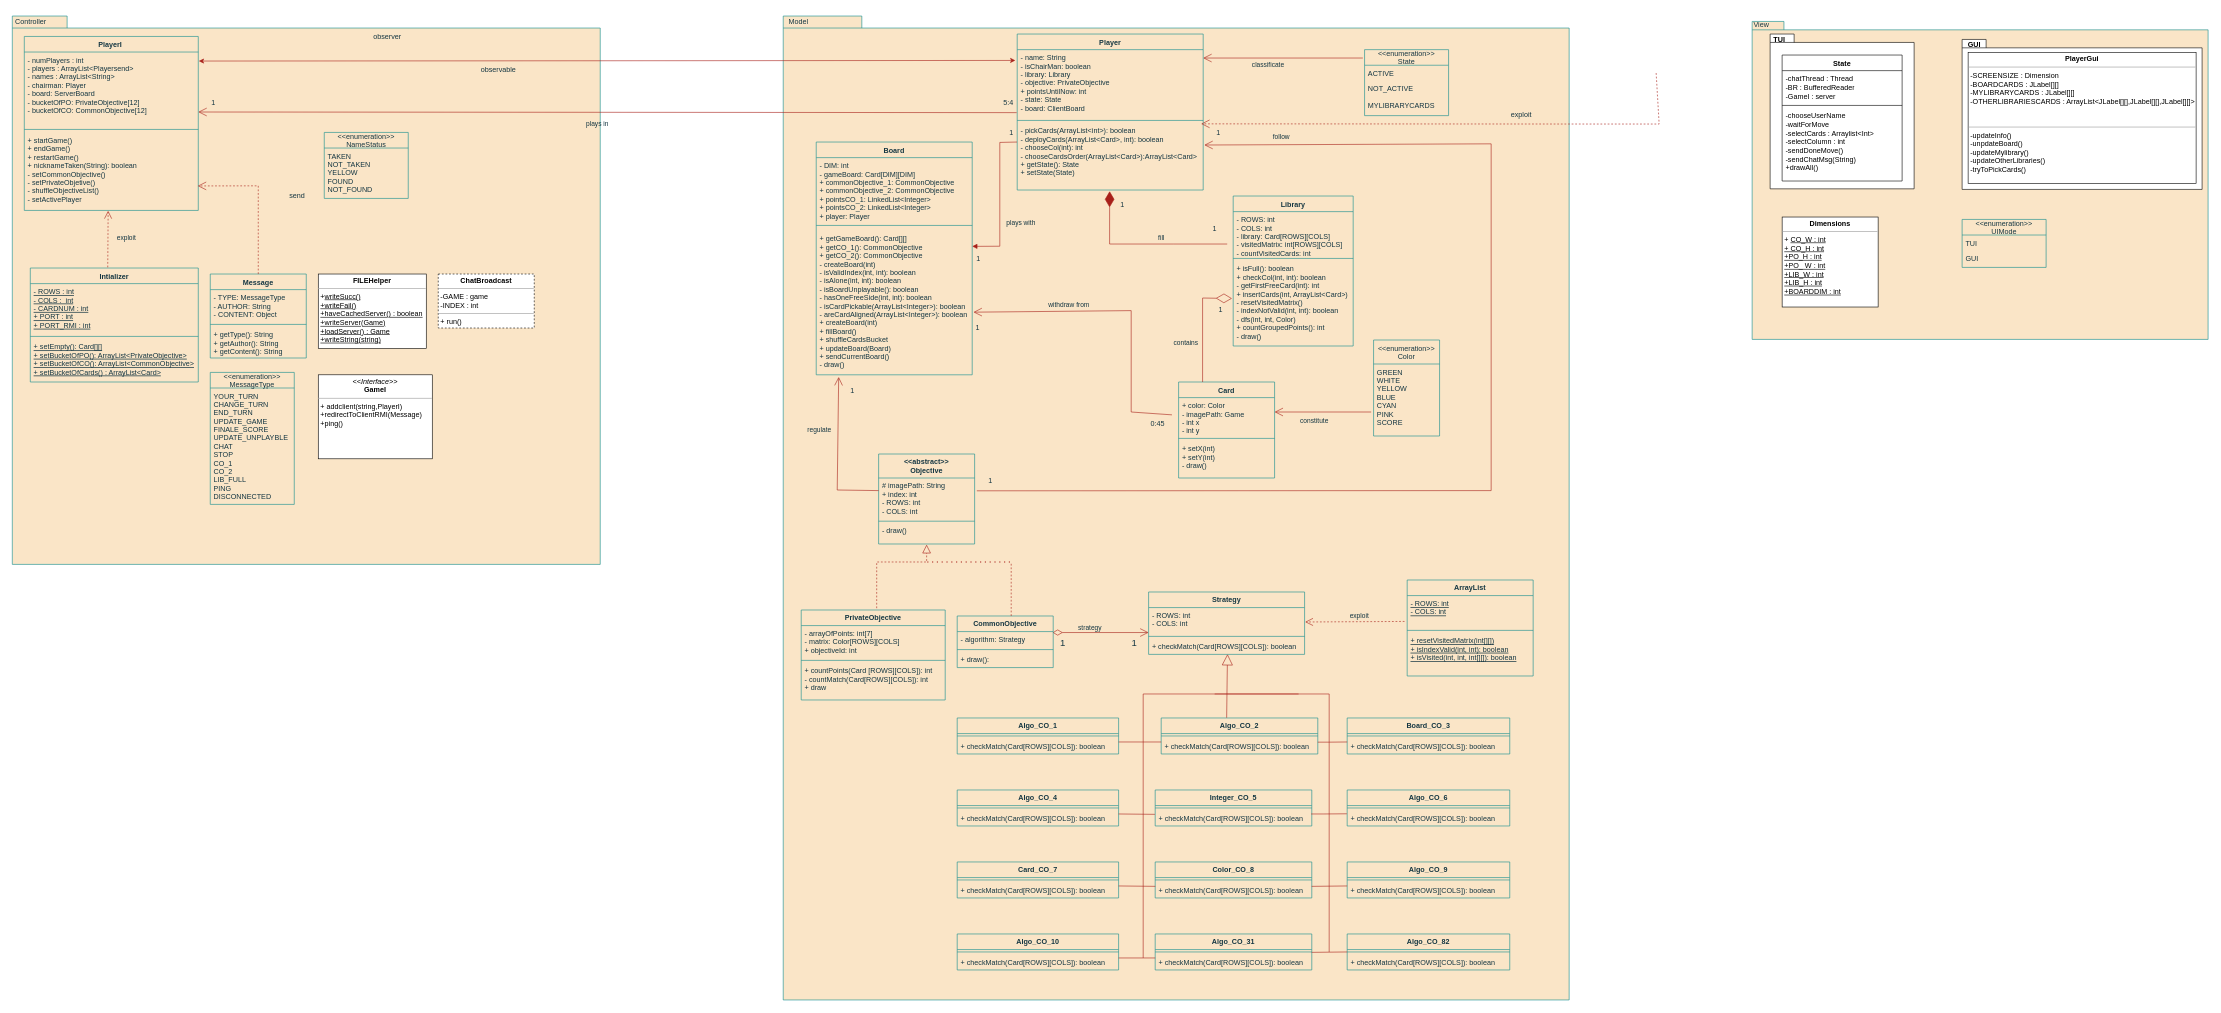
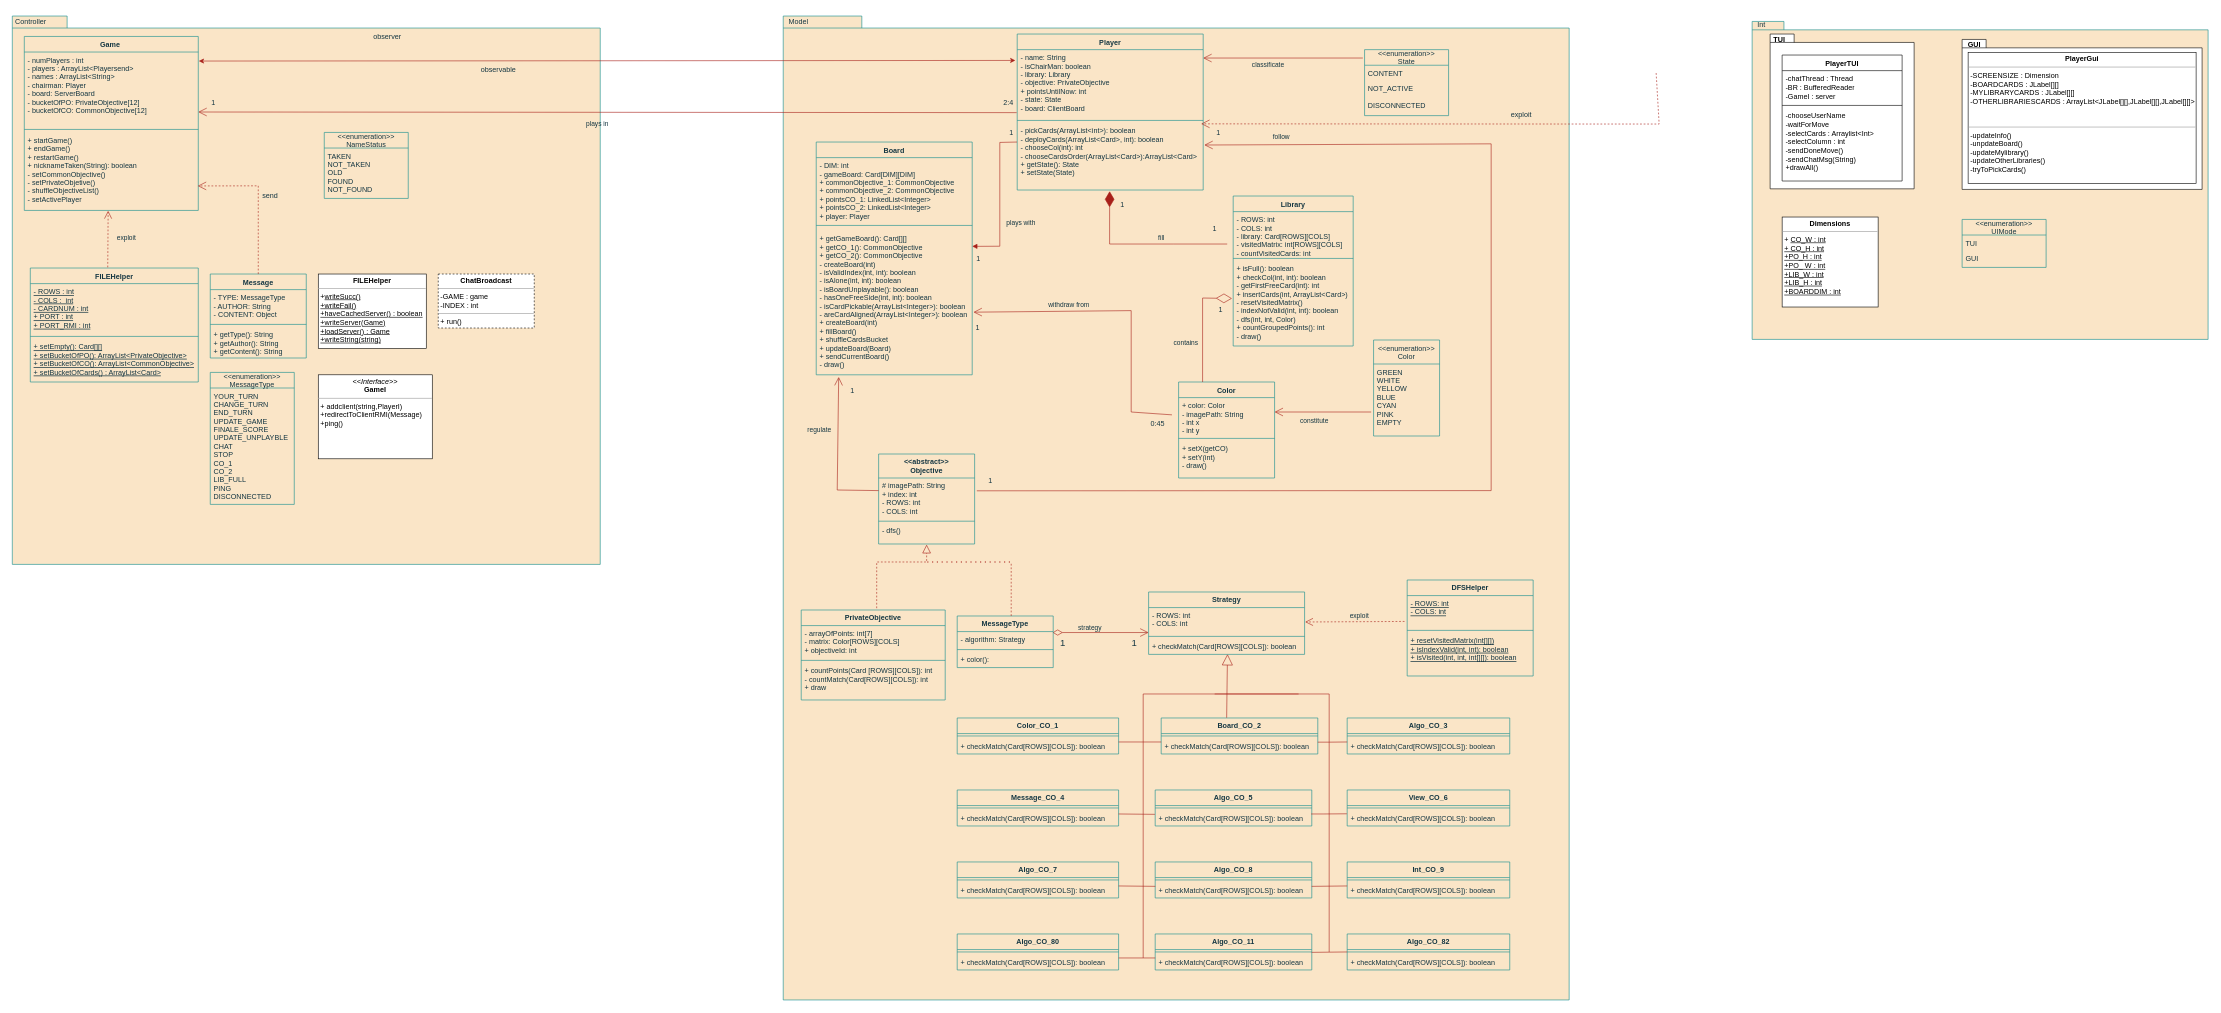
node "View": label "View" -> "Int"
node "PlayerI": label "PlayerI" -> "Game"
node "State": label "State" -> "PlayerTUI"
node "ACTIVE": label "ACTIVE" -> "CONTENT"
node "NOT_ACTIVE MYLIBRARYCARDS": label "NOT_ACTIVE MYLIBRARYCARDS" -> "NOT_ACTIVE DISCONNECTED"
node "5:4": label "5:4" -> "2:4"
node "TAKEN NOT_TAKEN YELLOW FOUND NOT_FOUND": label "TAKEN NOT_TAKEN YELLOW FOUND NOT_FOUND" -> "TAKEN NOT_TAKEN OLD FOUND NOT_FOUND"
node "send": moved (297, 196) -> (270, 196)
node "Intializer": label "Intializer" -> "FILEHelper"
node "GREEN WHITE YELLOW BLUE CYAN PINK SCORE": label "GREEN WHITE YELLOW BLUE CYAN PINK SCORE" -> "GREEN WHITE YELLOW BLUE CYAN PINK EMPTY"
node "Card": label "Card" -> "Color"
node "+ color: Color - imagePath: Game - int x - int y": label "+ color: Color - imagePath: Game - int x - int y" -> "+ color: Color - imagePath: String - int x - int y"
node "+ setX(int) + setY(int) - draw()": label "+ setX(int) + setY(int) - draw()" -> "+ setX(getCO) + setY(int) - draw()"
node "- draw()": label "- draw()" -> "- dfs()"
node "ArrayList": label "ArrayList" -> "DFSHelper"
node "CommonObjective": label "CommonObjective" -> "MessageType"
node "+ draw():": label "+ draw():" -> "+ color():"
node "Algo_CO_1": label "Algo_CO_1" -> "Color_CO_1"
node "Algo_CO_2": label "Algo_CO_2" -> "Board_CO_2"
node "Board_CO_3": label "Board_CO_3" -> "Algo_CO_3"
node "Algo_CO_4": label "Algo_CO_4" -> "Message_CO_4"
node "Integer_CO_5": label "Integer_CO_5" -> "Algo_CO_5"
node "Algo_CO_6": label "Algo_CO_6" -> "View_CO_6"
node "Card_CO_7": label "Card_CO_7" -> "Algo_CO_7"
node "Color_CO_8": label "Color_CO_8" -> "Algo_CO_8"
node "Algo_CO_9": label "Algo_CO_9" -> "Int_CO_9"
node "Algo_CO_10": label "Algo_CO_10" -> "Algo_CO_80"
node "Algo_CO_31": label "Algo_CO_31" -> "Algo_CO_11"
